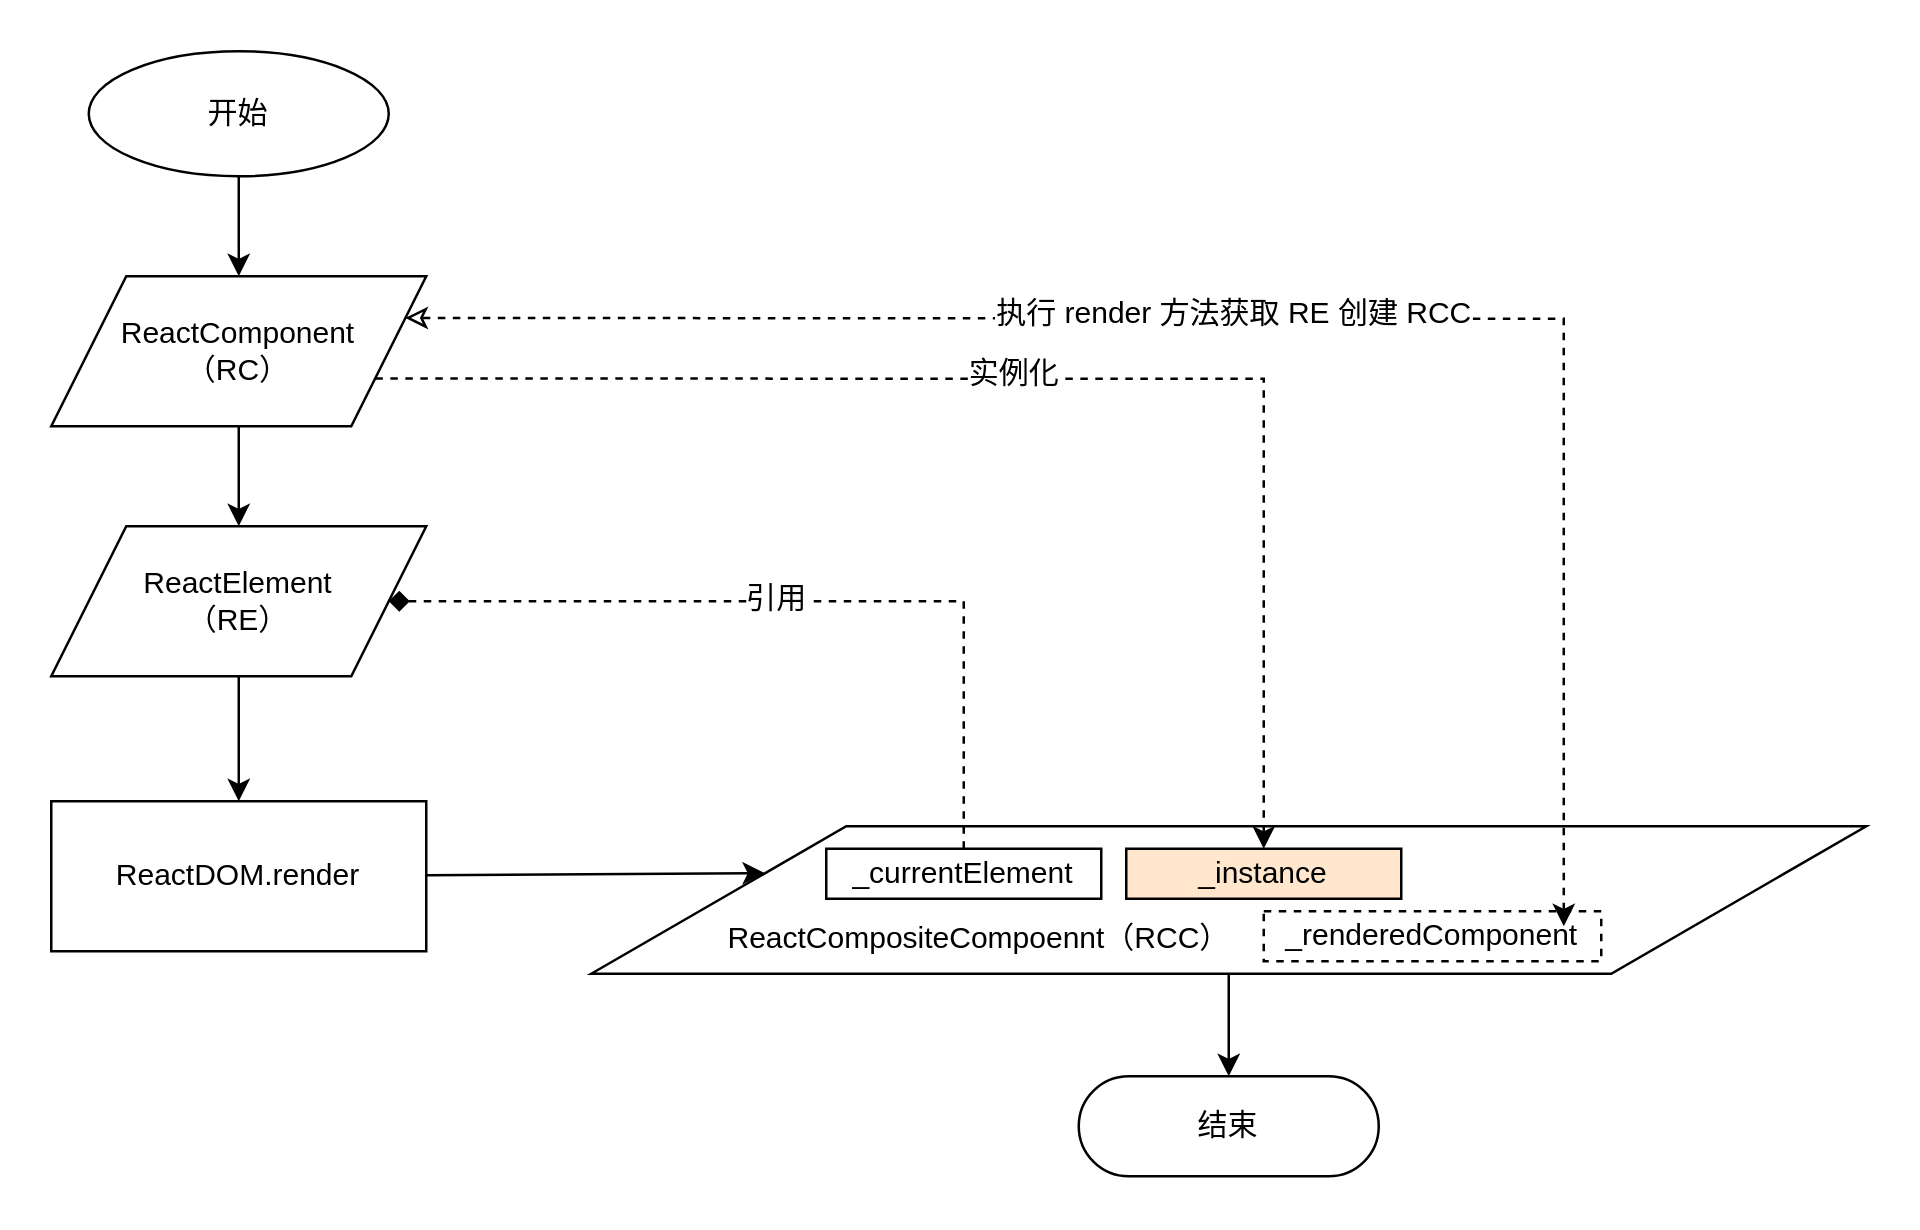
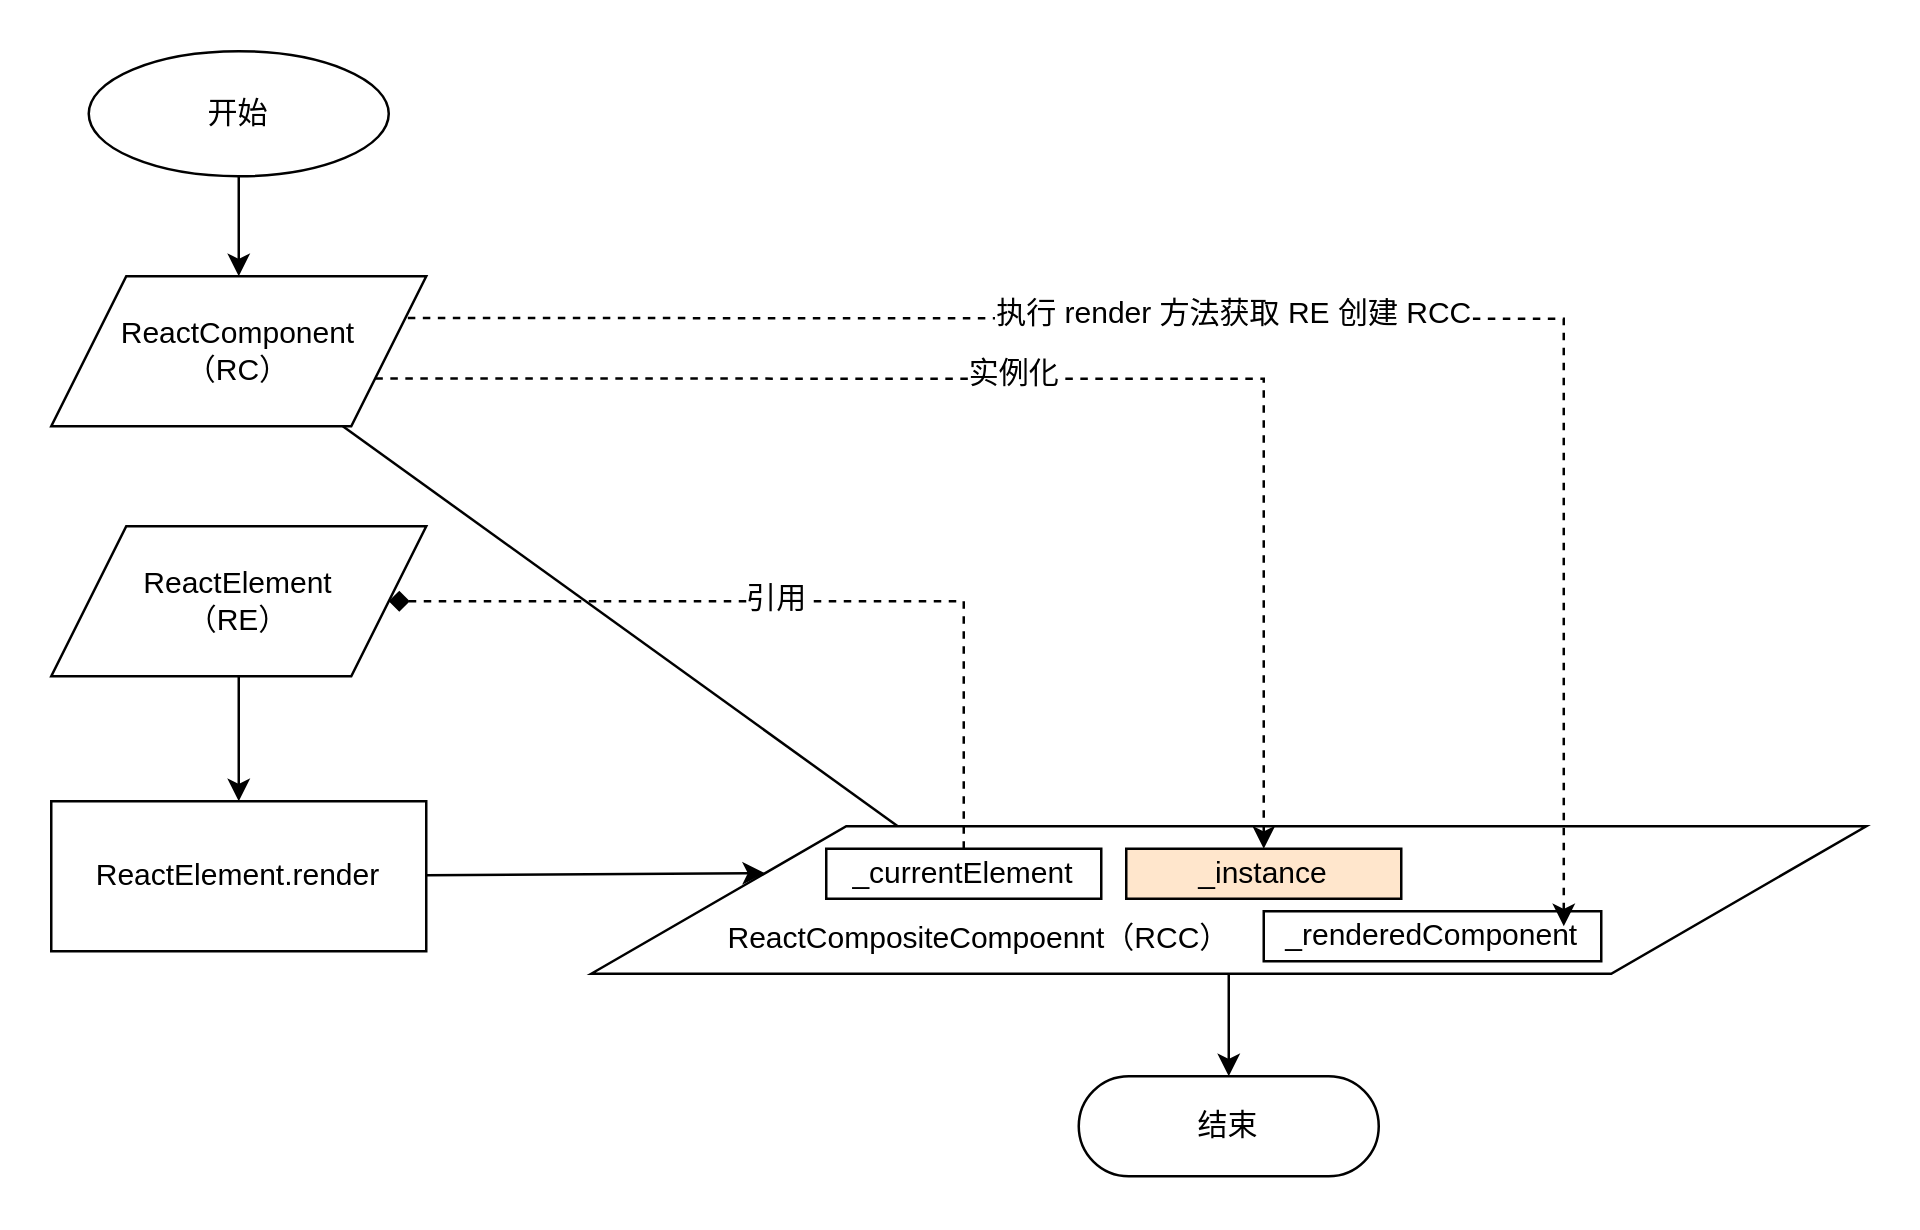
edge "ReactComponent （RC）" -- "_renderedComponent": arrowhead classic -> none
edge "ReactComponent （RC）" -> "ReactElement （RE）": now "ReactComponent （RC）" -> "_currentElement"
node "ReactDOM.render": label "ReactDOM.render" -> "ReactElement.render"
node "_renderedComponent": style dashed -> solid
